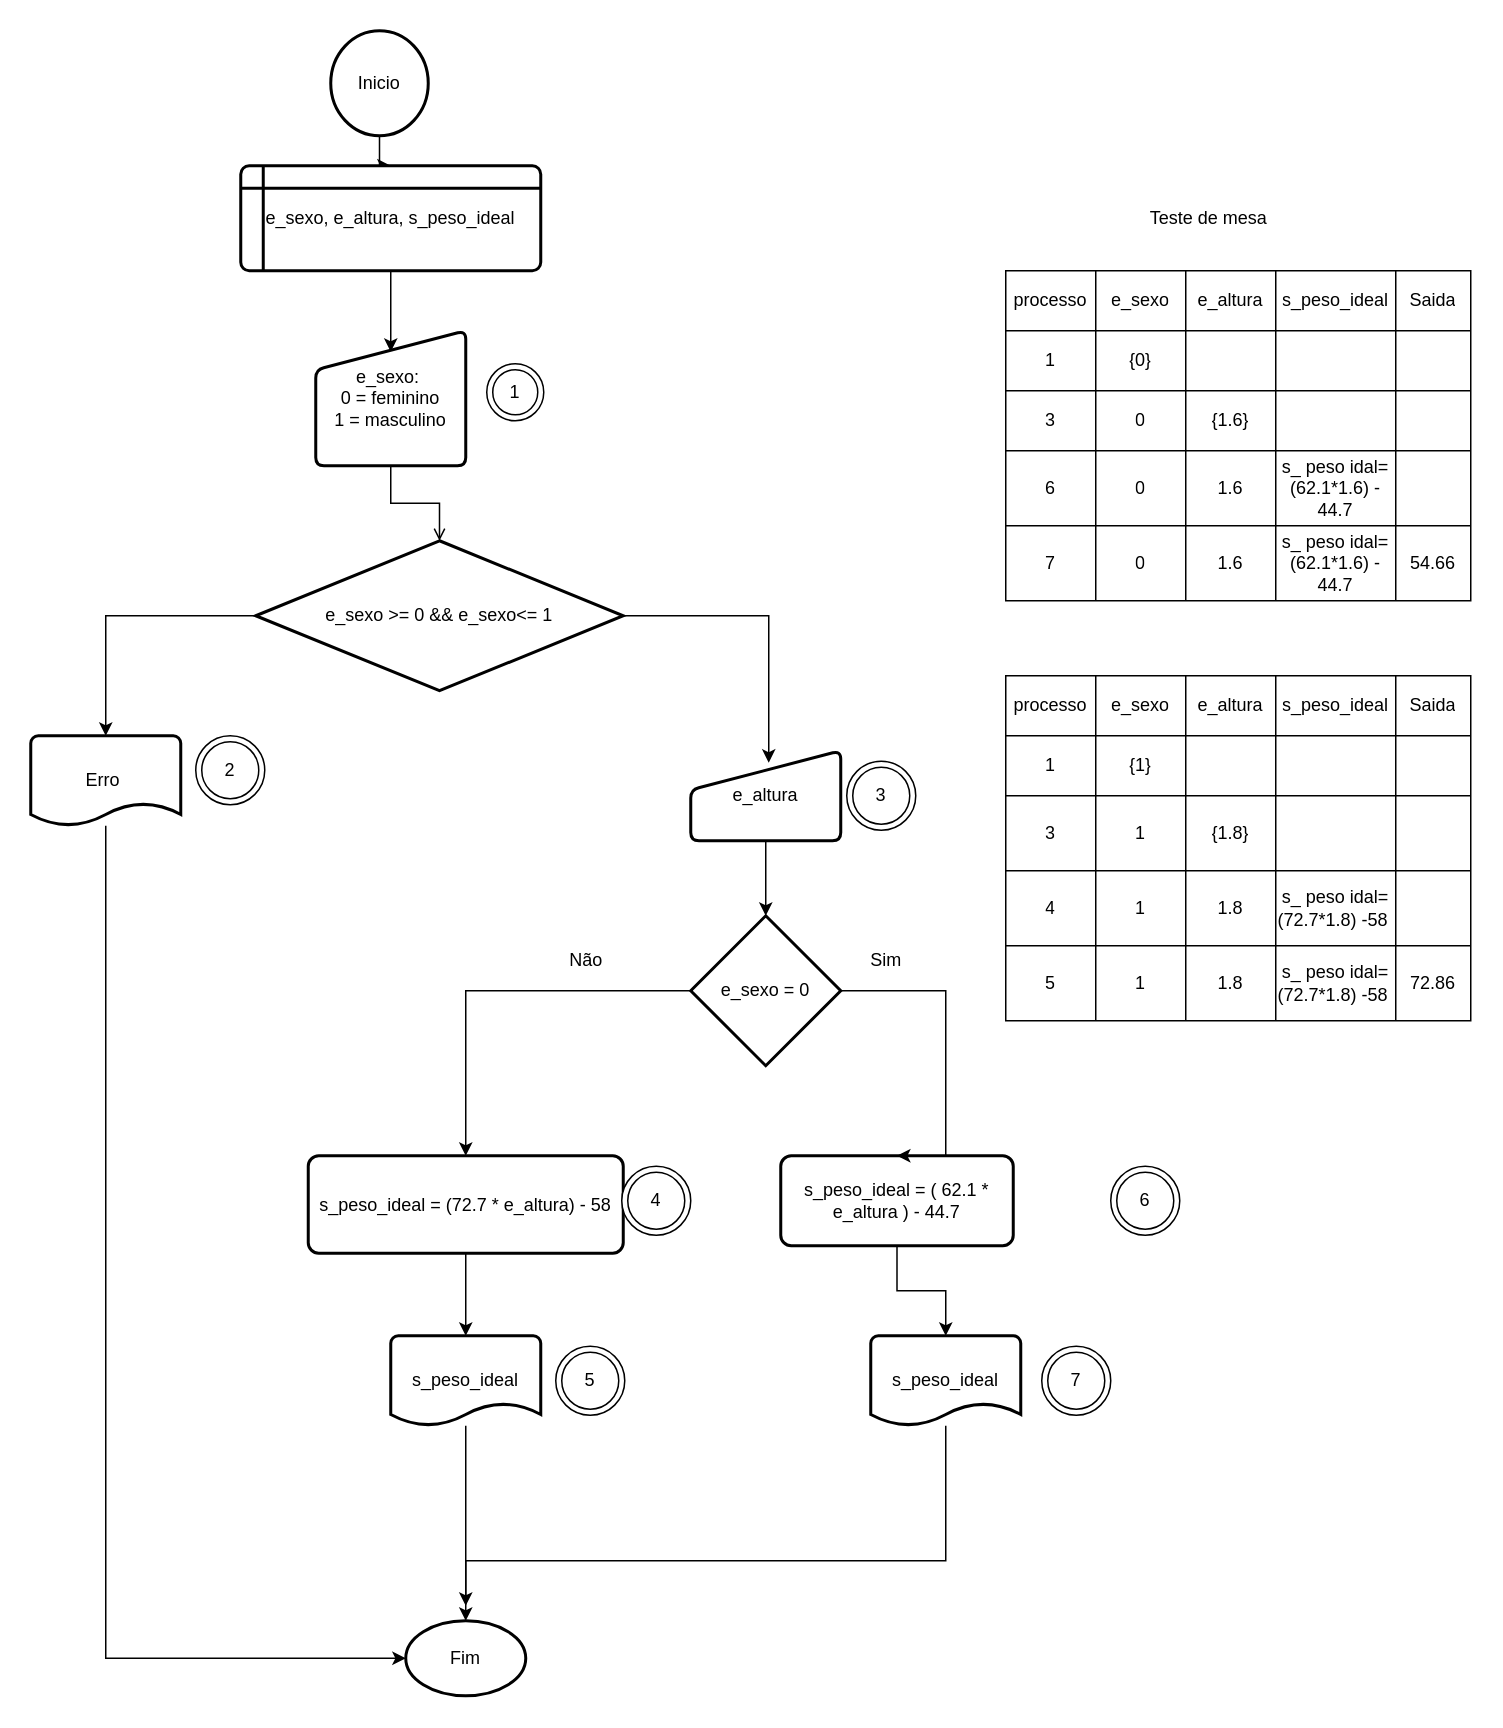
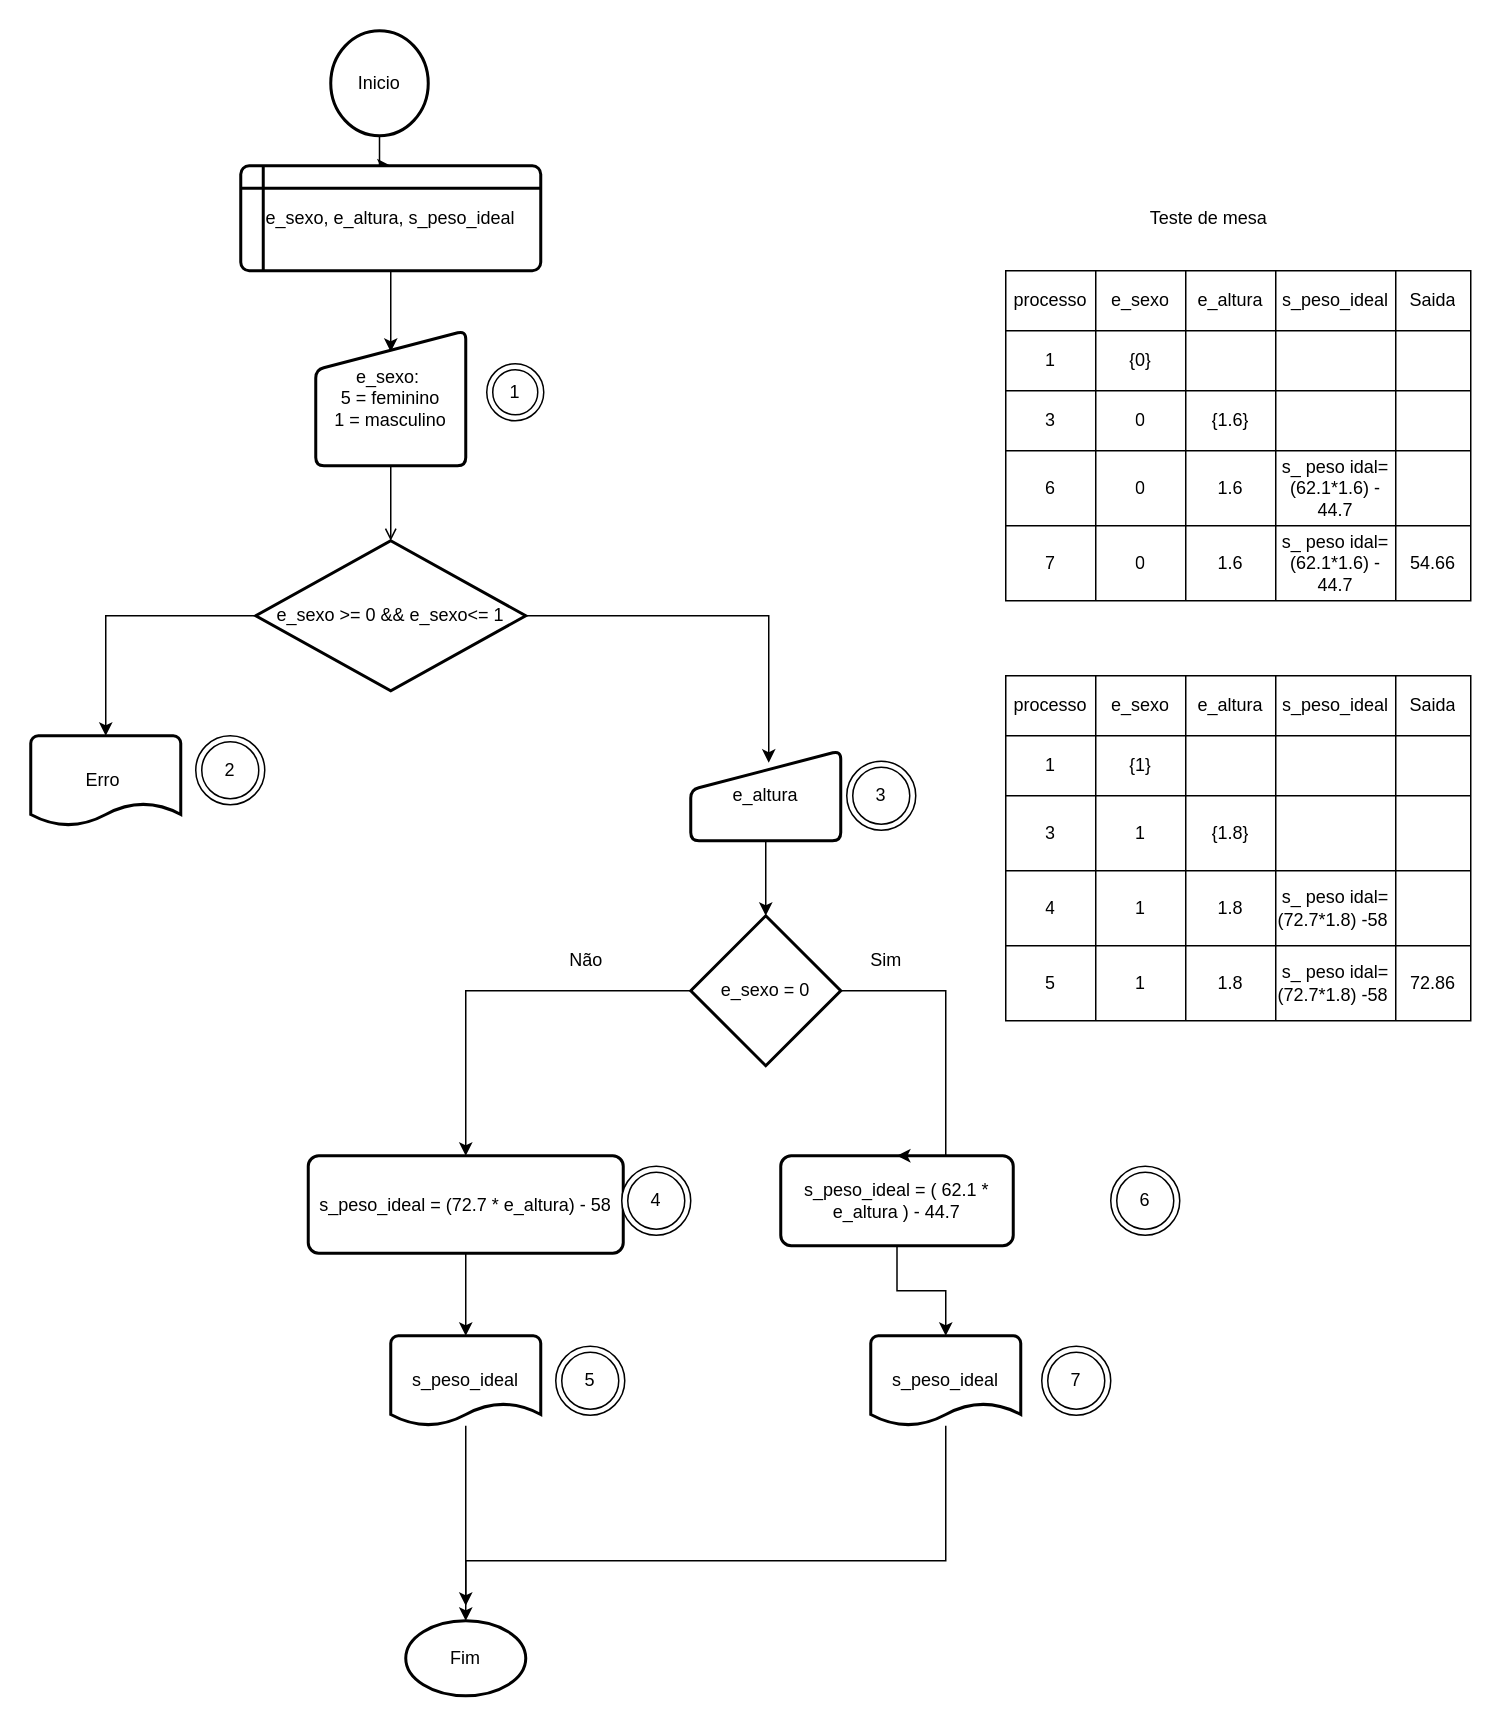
node "e_sexo: 0 = feminino 1 = masculino": label "e_sexo: 0 = feminino 1 = masculino" -> "e_sexo: 5 = feminino 1 = masculino"
node "e_sexo >= 0 && e_sexo<= 1": size 368x150 -> 270x150
edge "Erro" -> "Fim": removed
